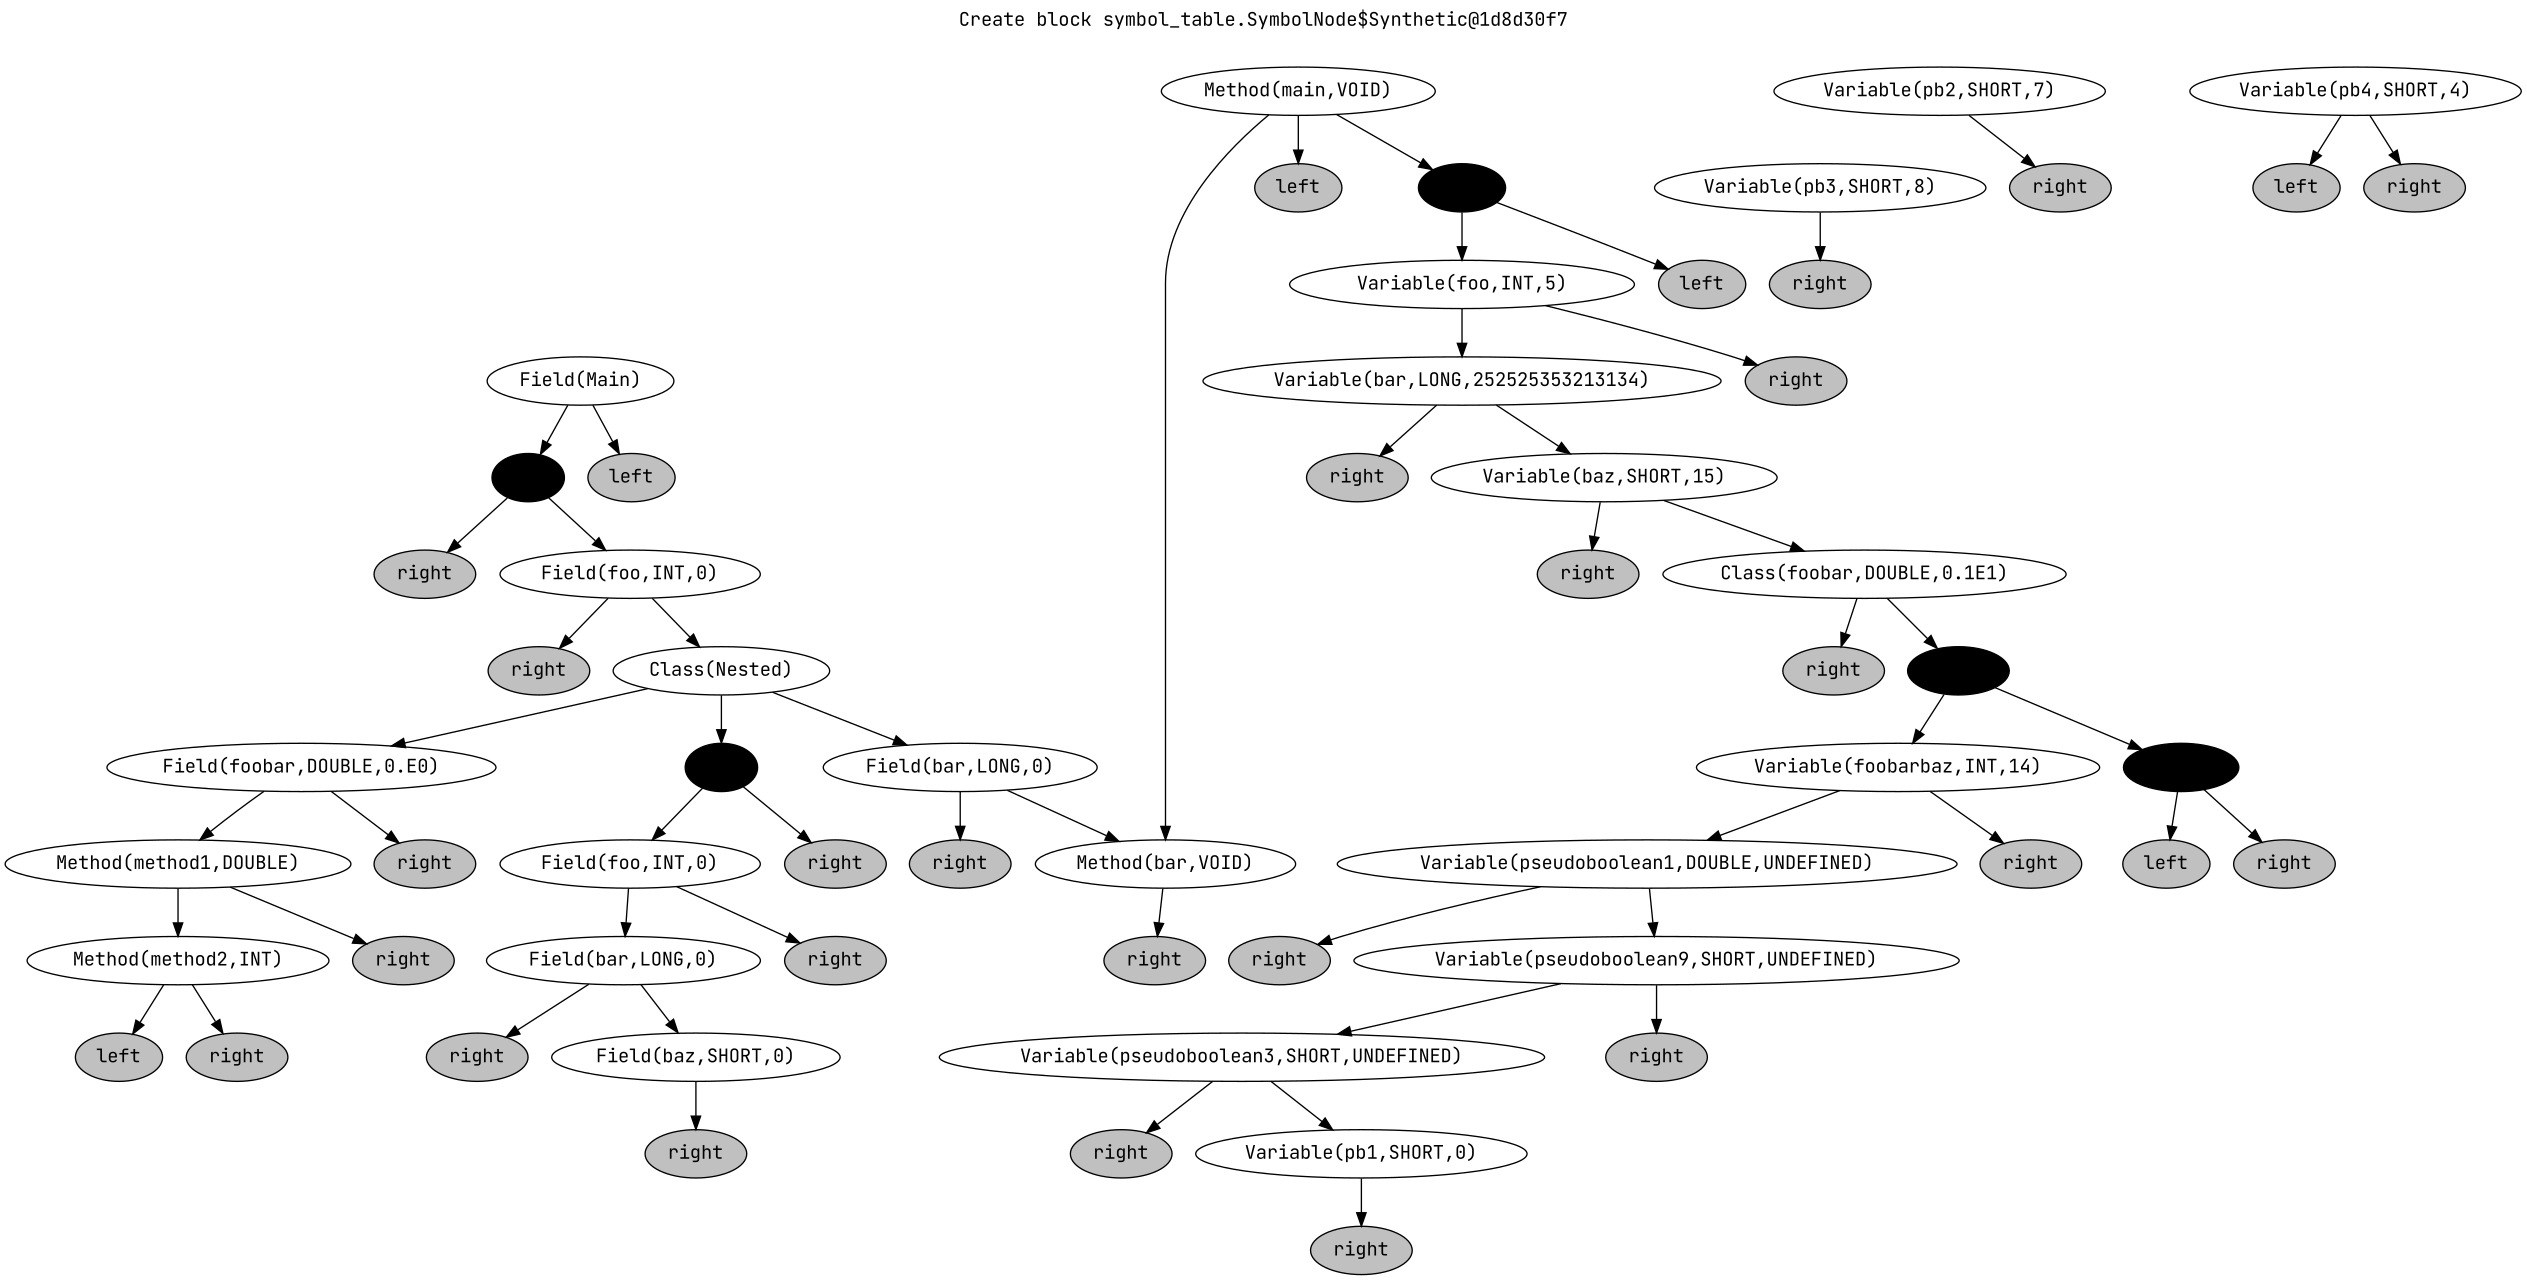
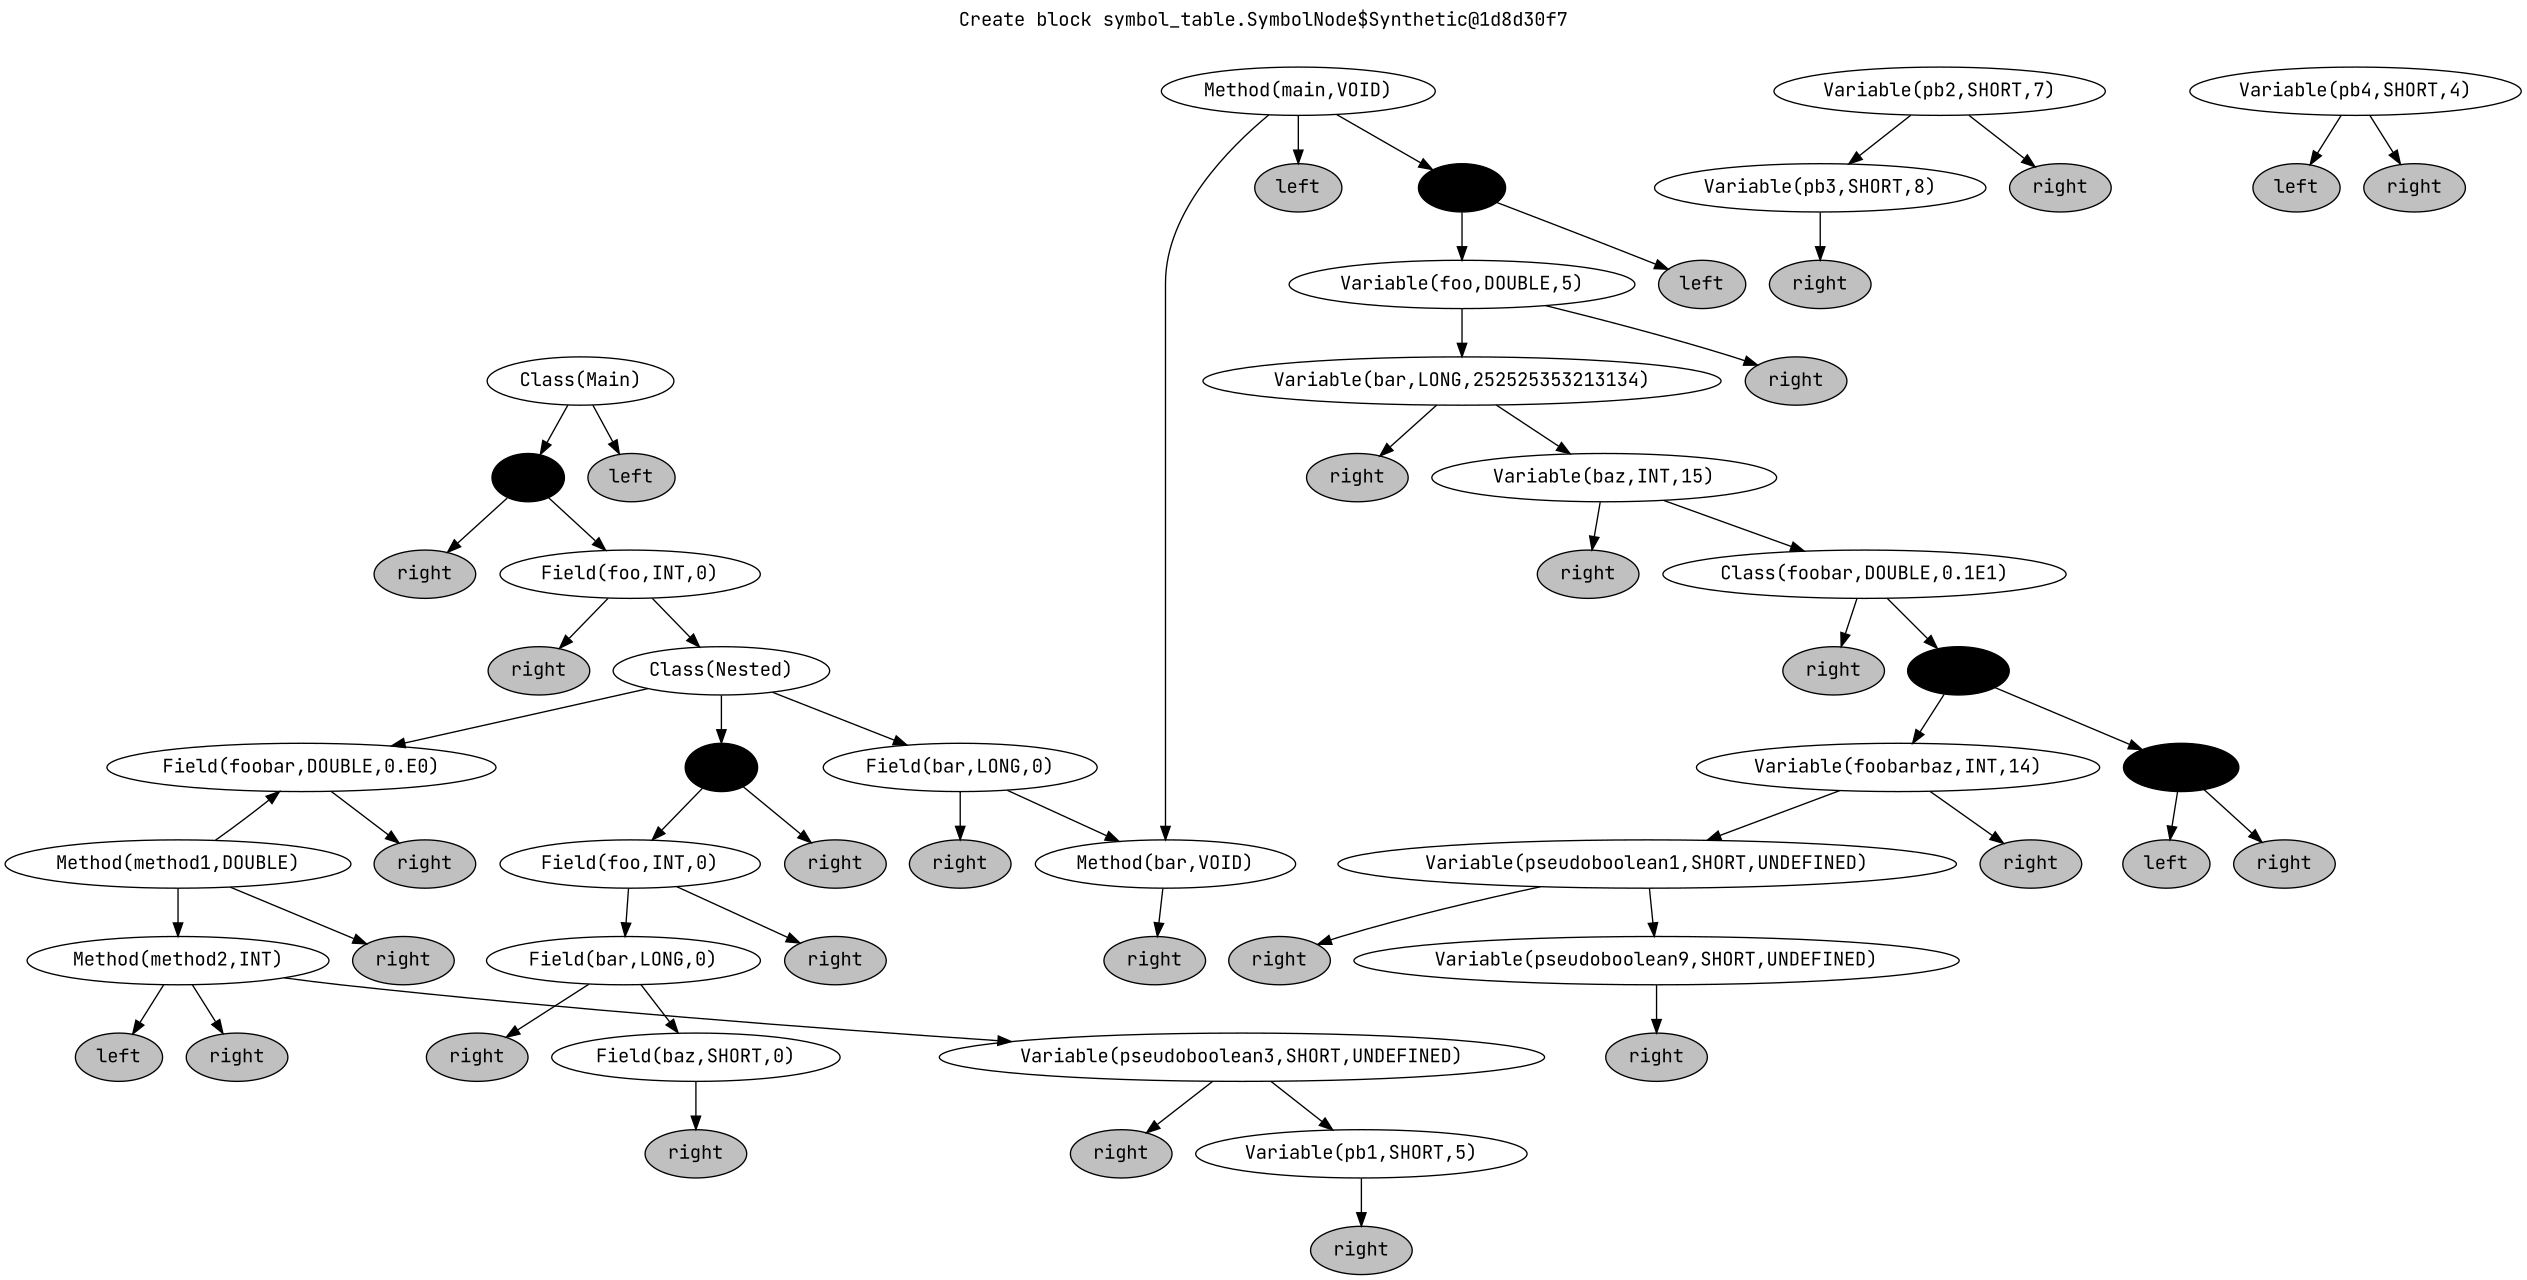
edge "Variable(pb2,SHORT,7)" -> "Variable(pb3,SHORT,8)": added
node "Variable(foo,INT,5)": label "Variable(foo,INT,5)" -> "Variable(foo,DOUBLE,5)"
node "Field(Main)": label "Field(Main)" -> "Class(Main)"
node "Variable(baz,SHORT,15)": label "Variable(baz,SHORT,15)" -> "Variable(baz,INT,15)"
edge "Field(foobar,DOUBLE,0.E0)" -> "Method(method1,DOUBLE)": reversed
node "Variable(pseudoboolean1,DOUBLE,UNDEFINED)": label "Variable(pseudoboolean1,DOUBLE,UNDEFINED)" -> "Variable(pseudoboolean1,SHORT,UNDEFINED)"
edge "Variable(pseudoboolean9,SHORT,UNDEFINED)" -> "Variable(pseudoboolean3,SHORT,UNDEFINED)": now "Method(method2,INT)" -> "Variable(pseudoboolean3,SHORT,UNDEFINED)"
node "Variable(pb1,SHORT,0)": label "Variable(pb1,SHORT,0)" -> "Variable(pb1,SHORT,5)"
